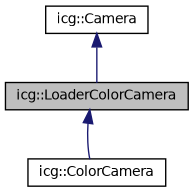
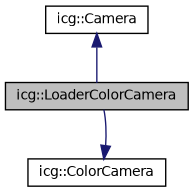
edge "icg::ColorCamera" -> "icg::LoaderColorCamera": reversed
